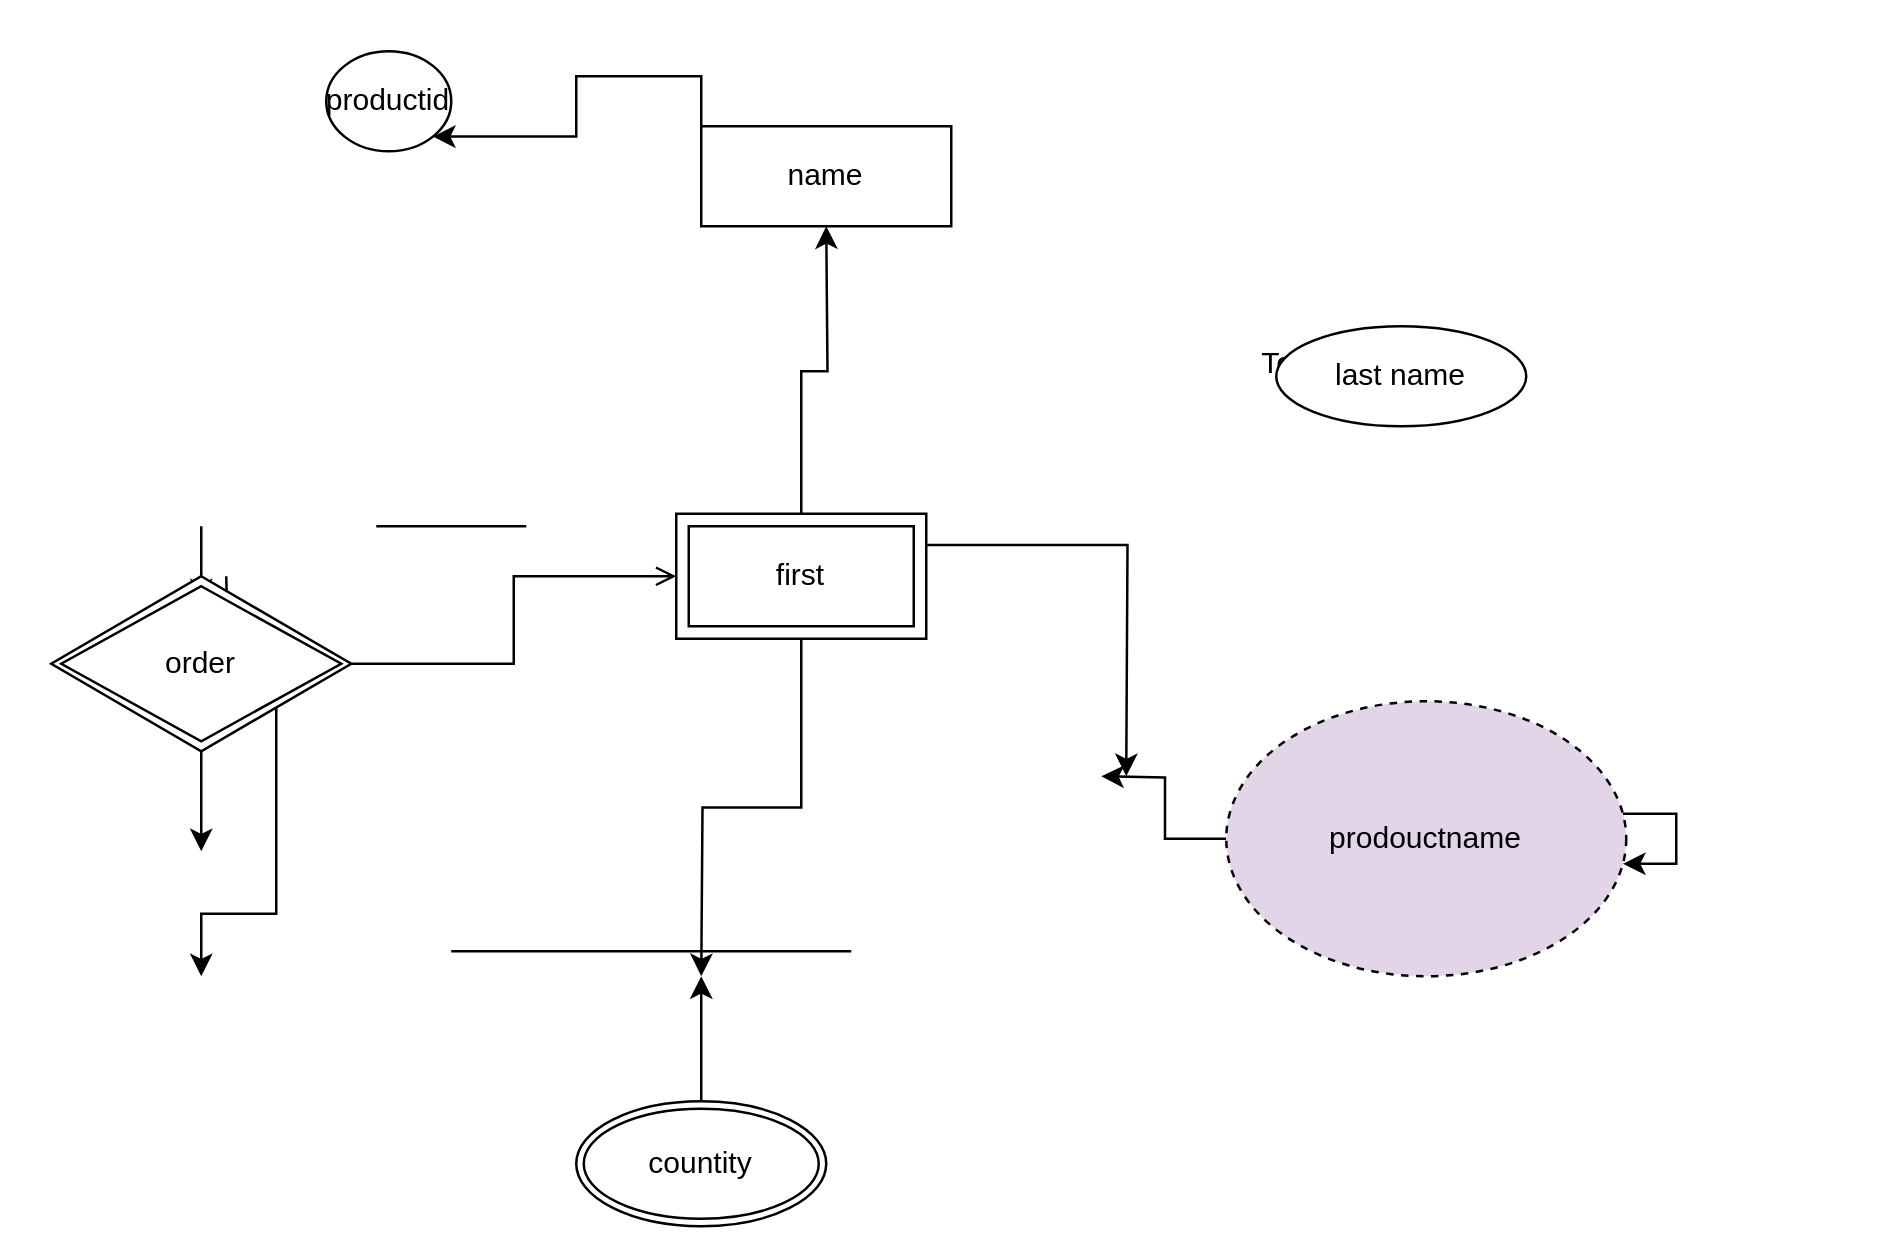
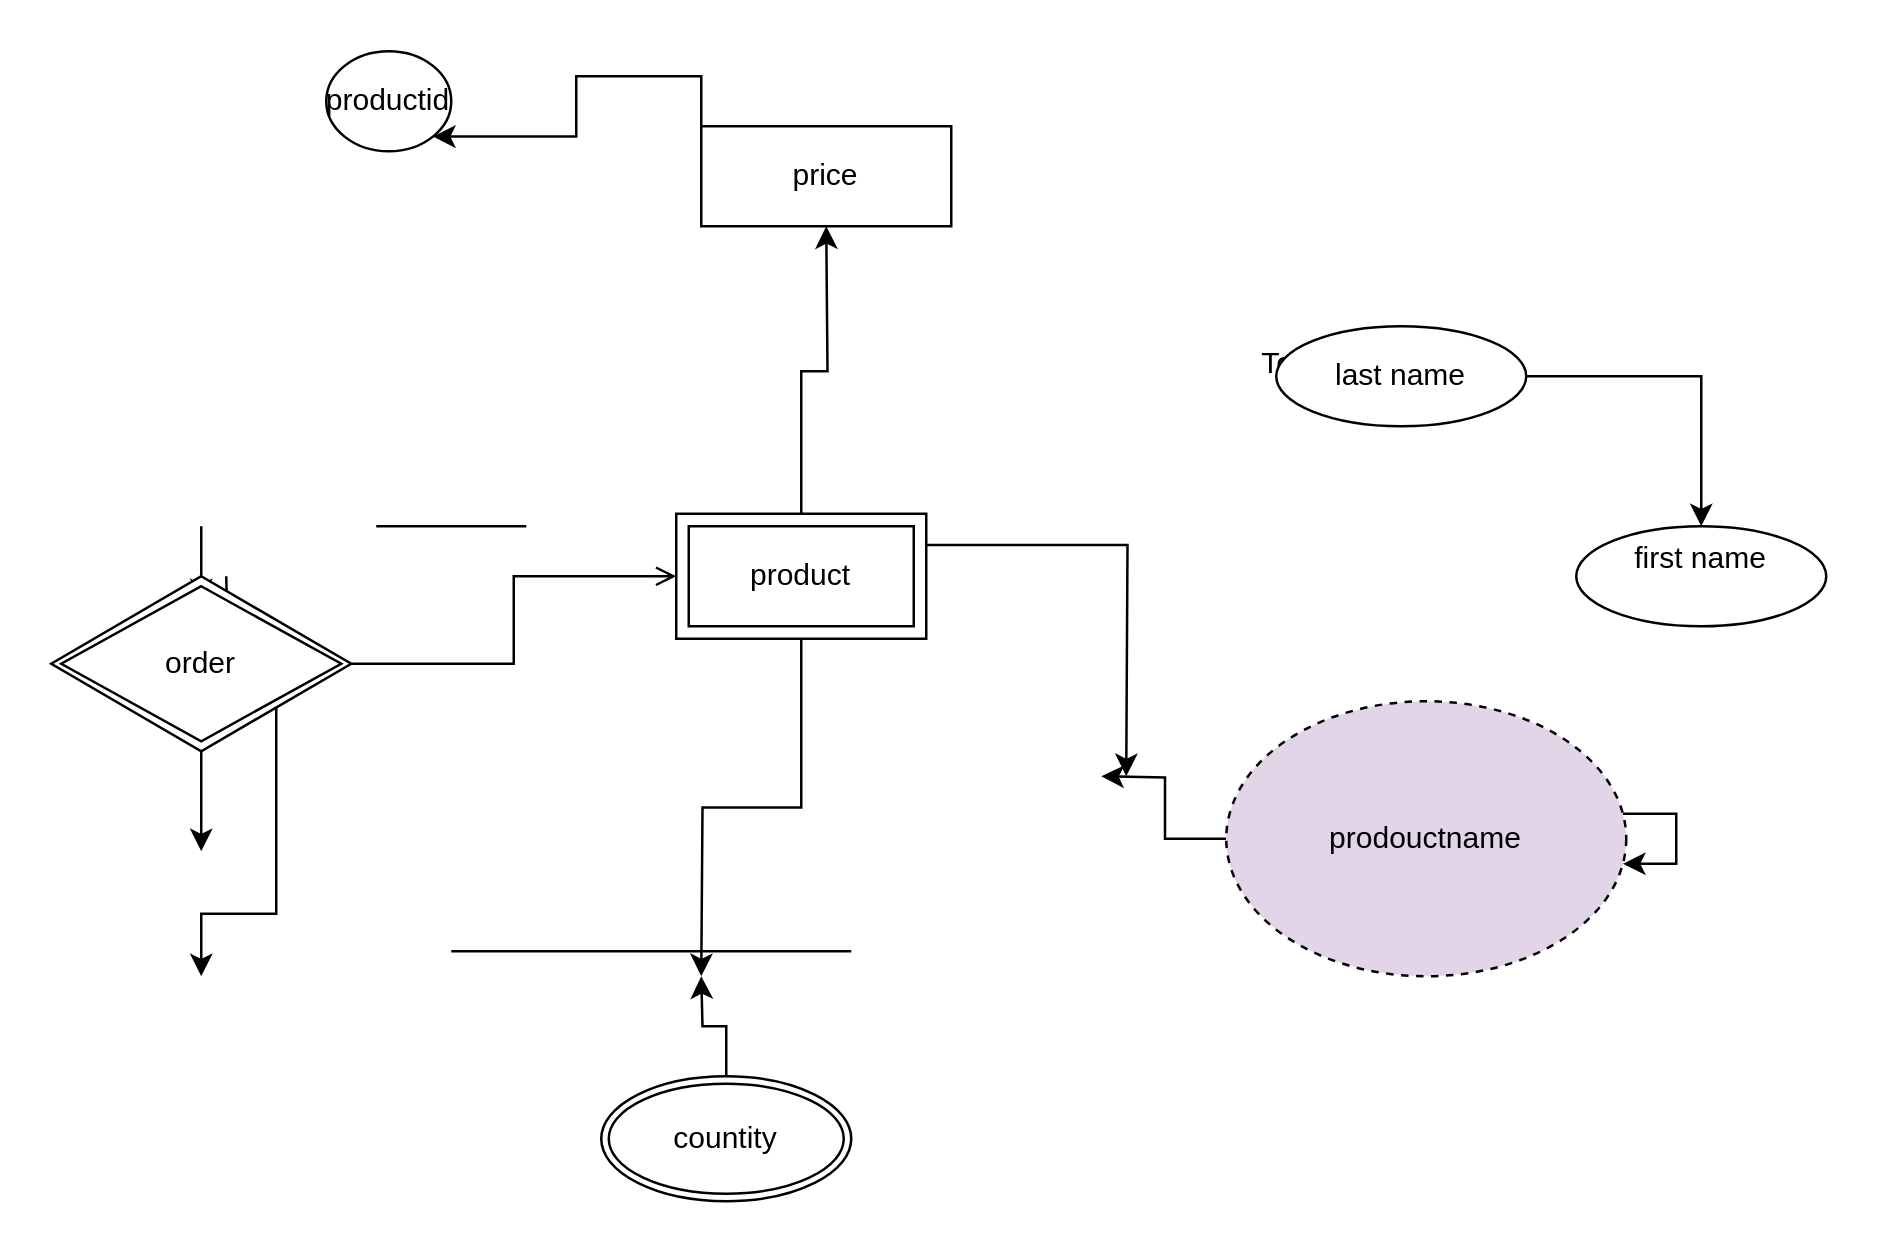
node "name": label "name" -> "price"
edge "last name" -> "first name": added
node "first": label "first" -> "product"
node "first name": added
node "countity": moved (701, 1164) -> (726, 1139)
